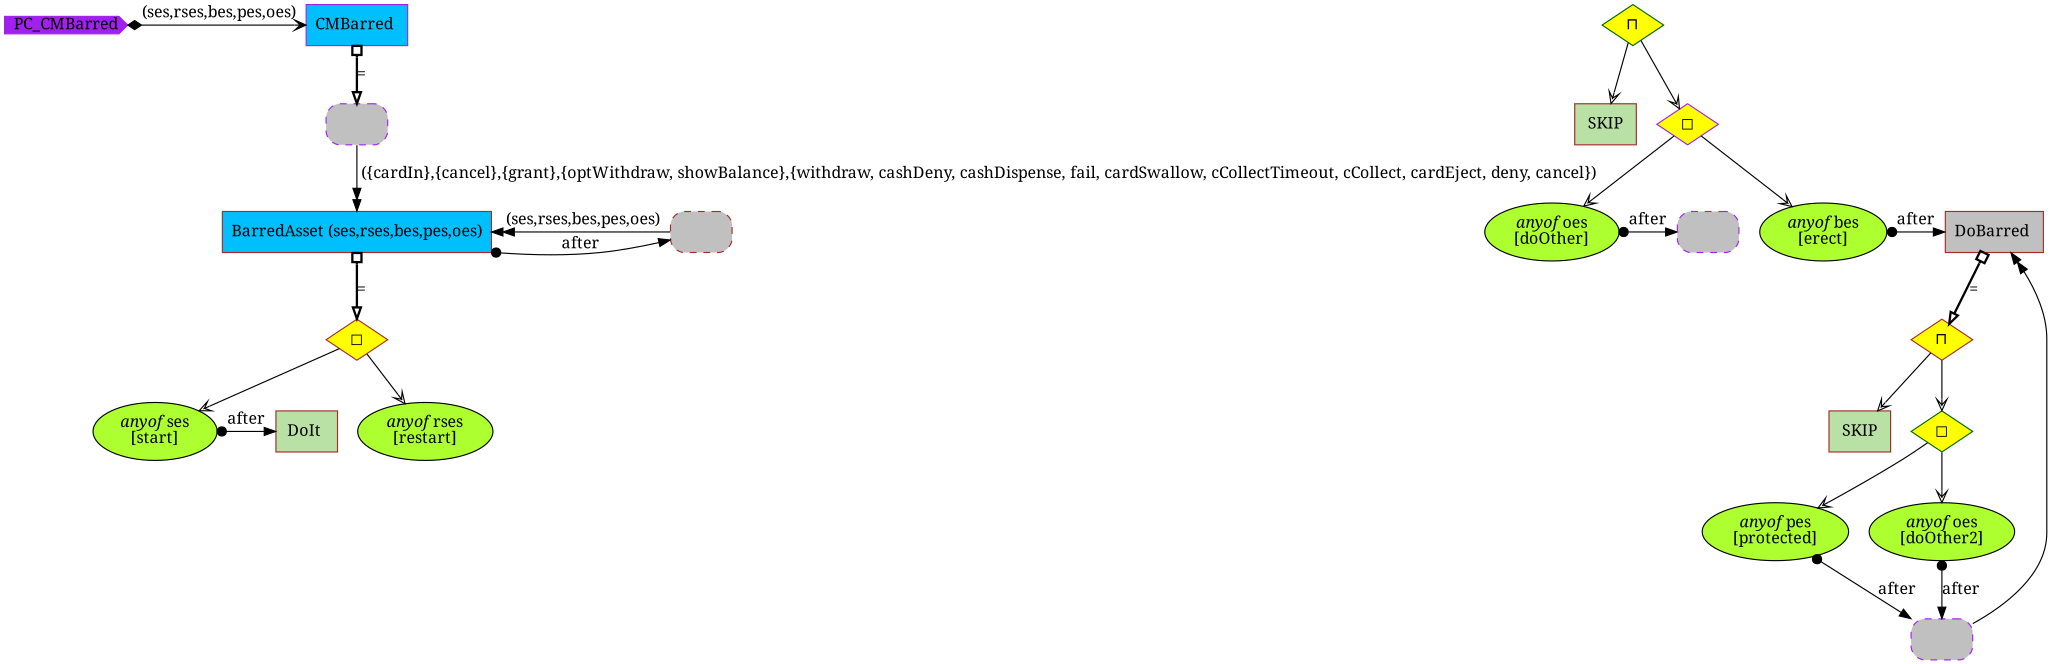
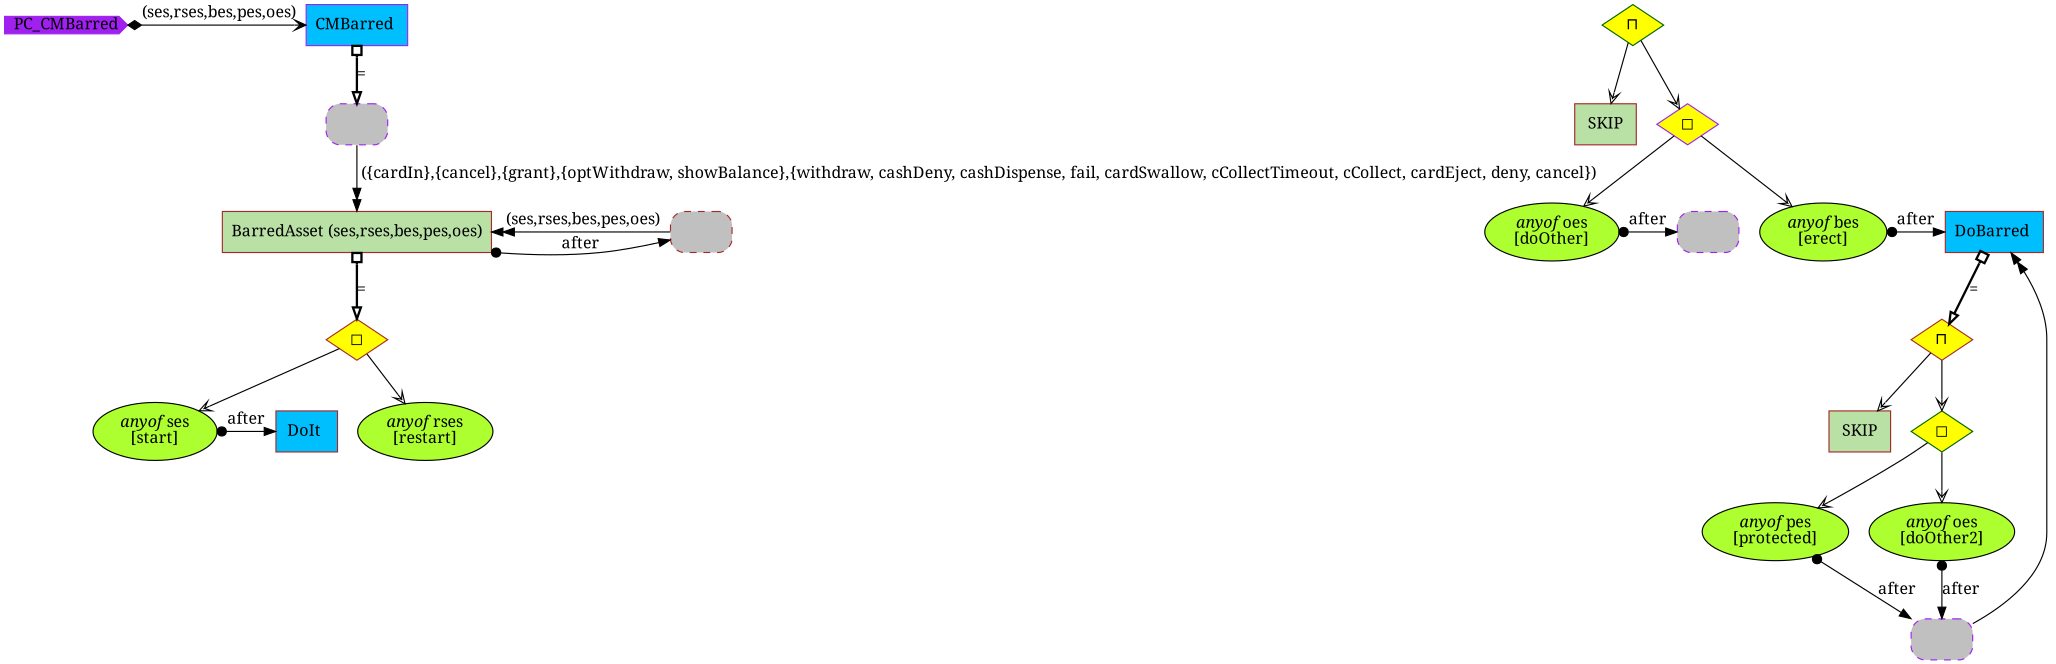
node "BarredAsset (ses,rses,bes,pes,oes)": fillcolor deepskyblue -> #b9e0a5
node "DoBarred": fillcolor gray -> deepskyblue
node "DoIt": fillcolor #b9e0a5 -> deepskyblue
